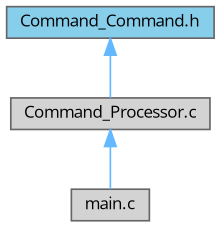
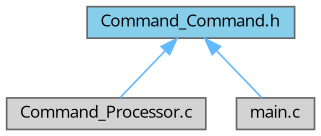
edge "main.c" -> "Command_Processor.c": now "main.c" -> "Command_Command.h"
